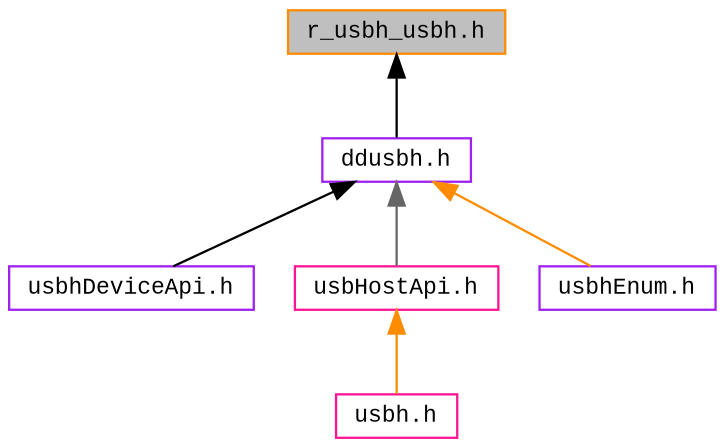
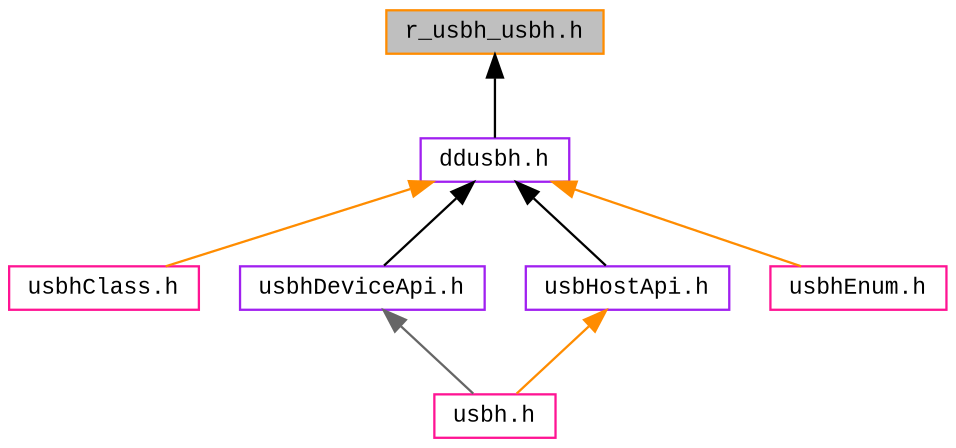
edge "usbHostApi.h" -> "ddusbh.h": color gray40 -> black
node "usbhClass.h": added
node "usbHostApi.h": color deeppink -> purple
node "usbhEnum.h": color purple -> deeppink
edge "usbh.h" -> "usbhDeviceApi.h": added
